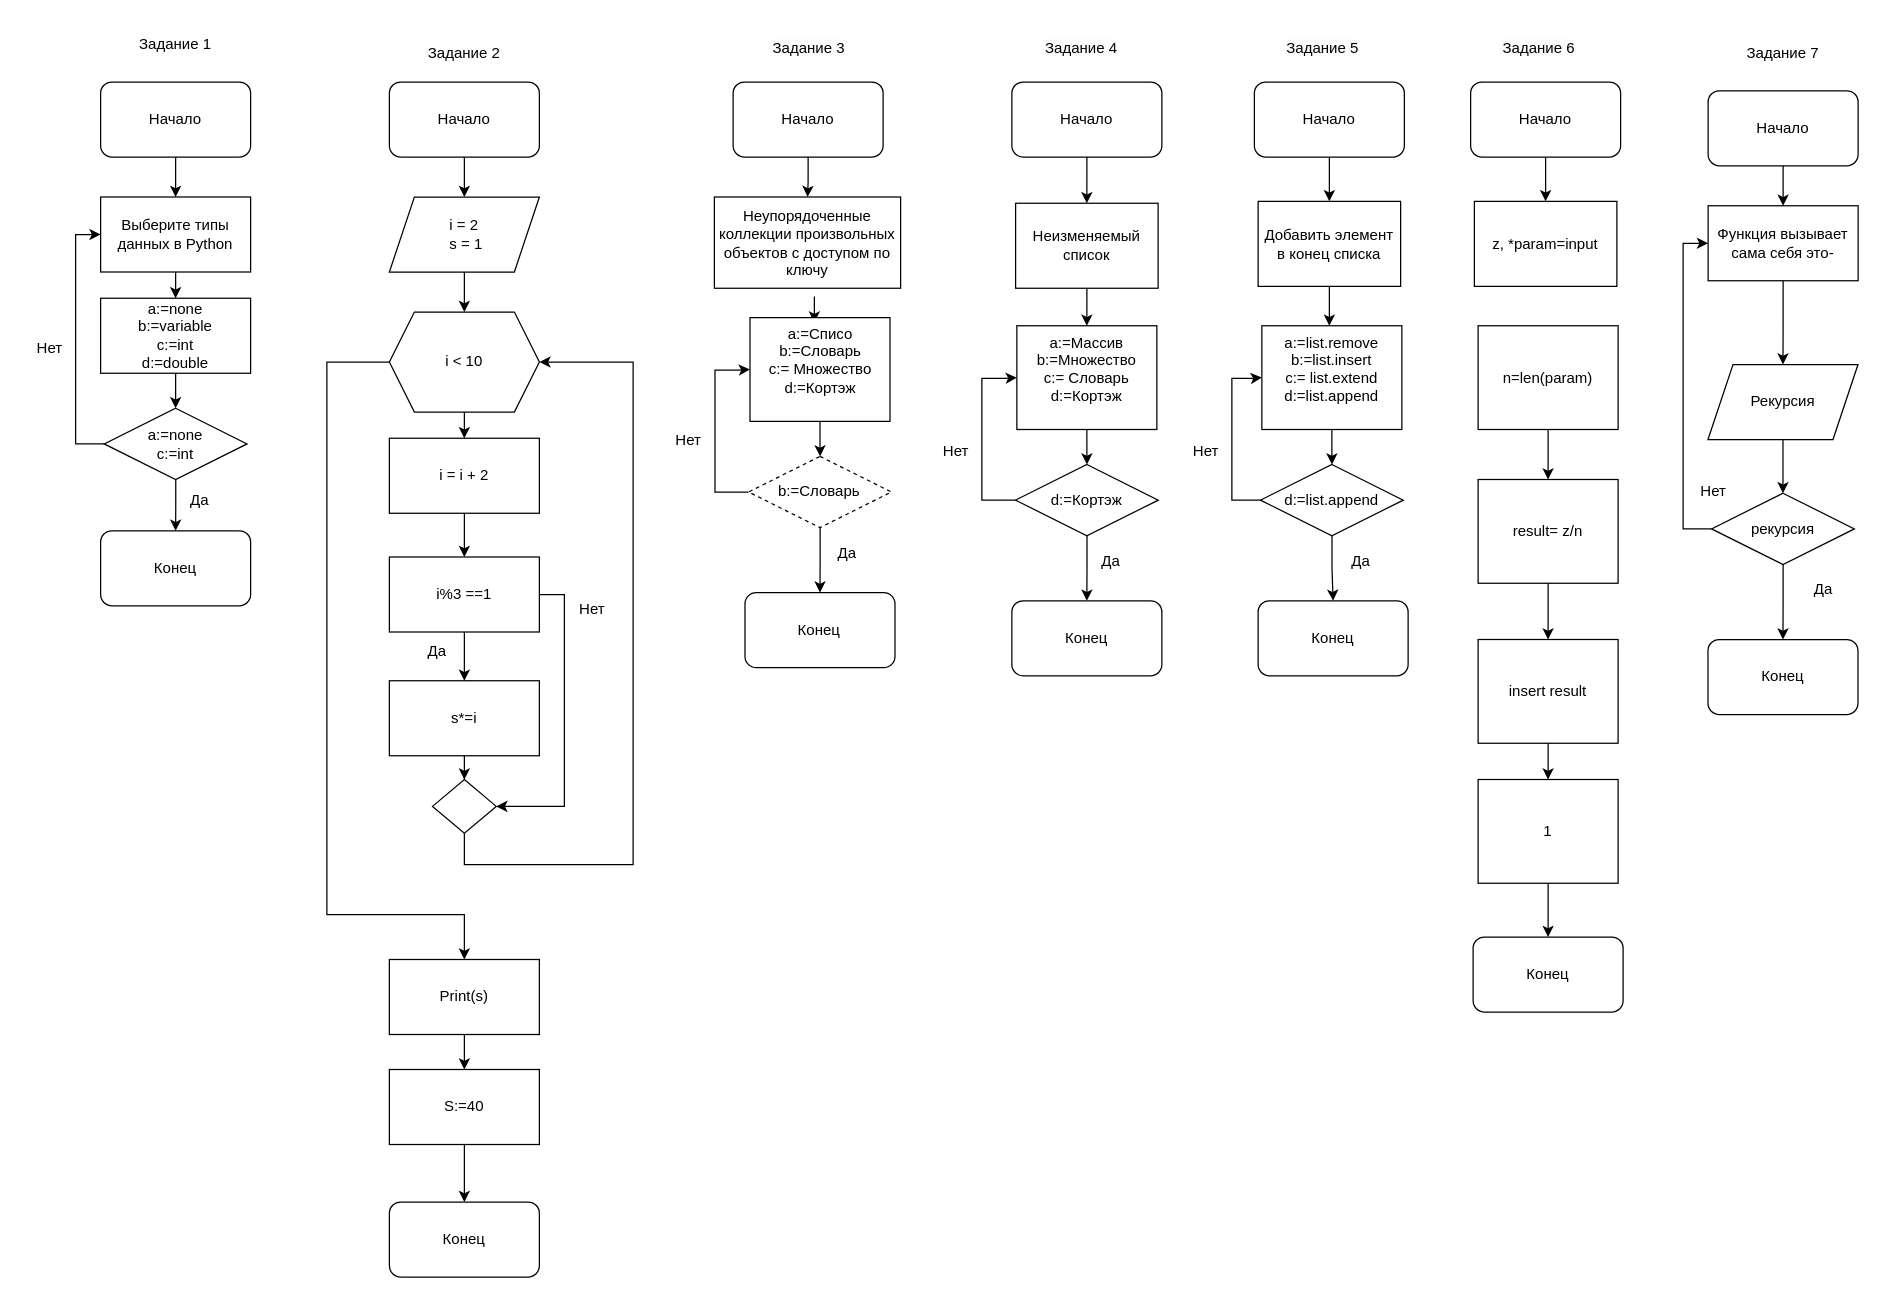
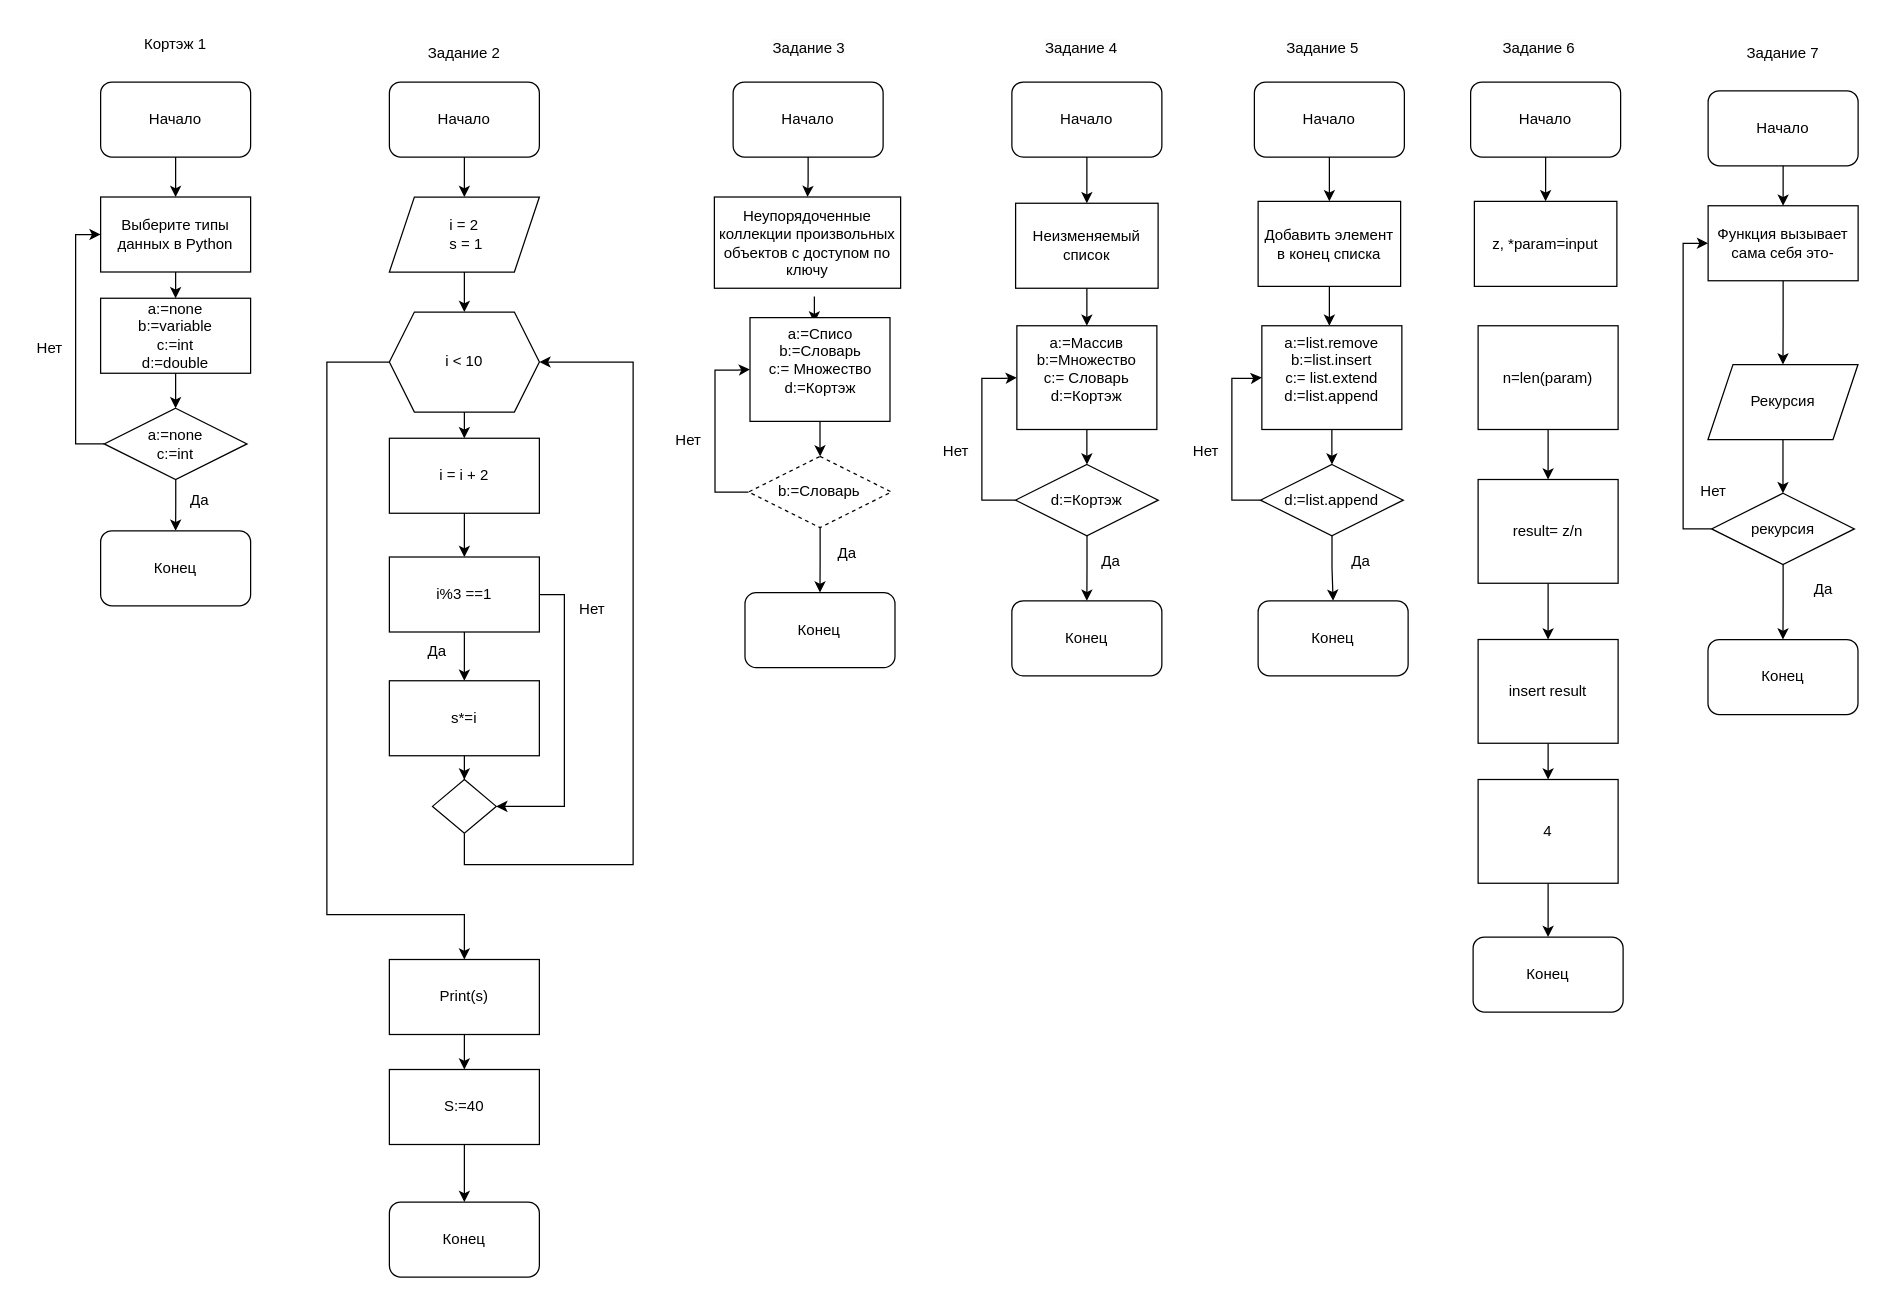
node "Задание 1": label "Задание 1" -> "Кортэж 1"
node "1": label "1" -> "4"
